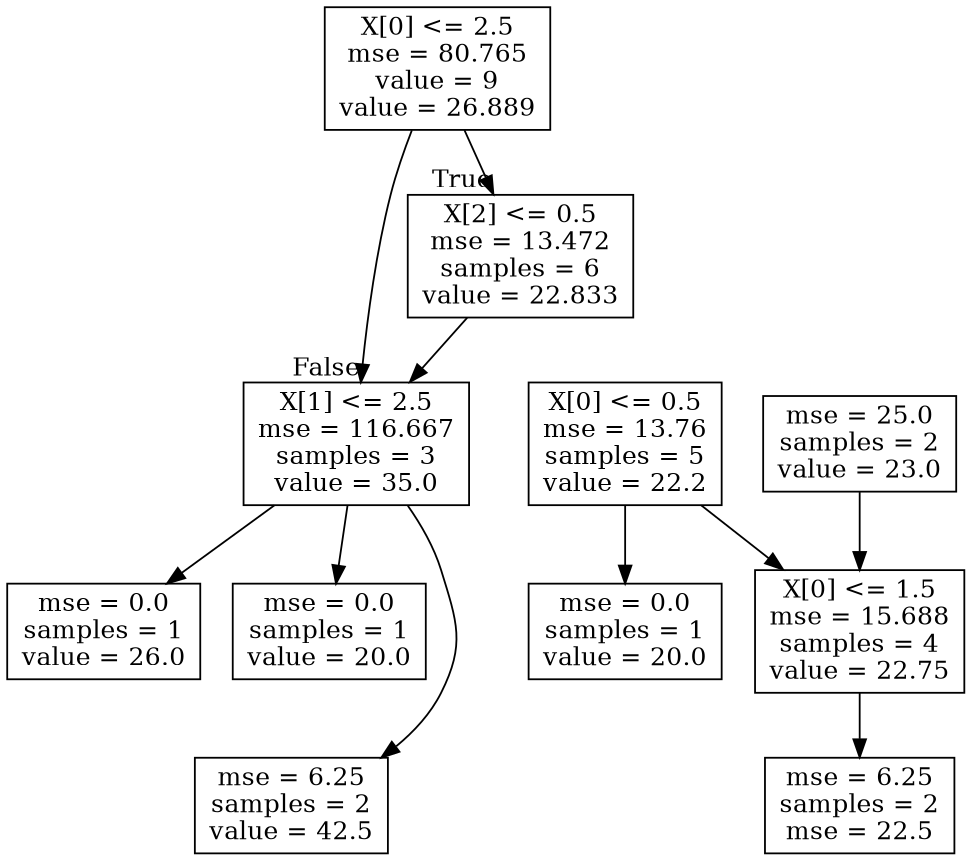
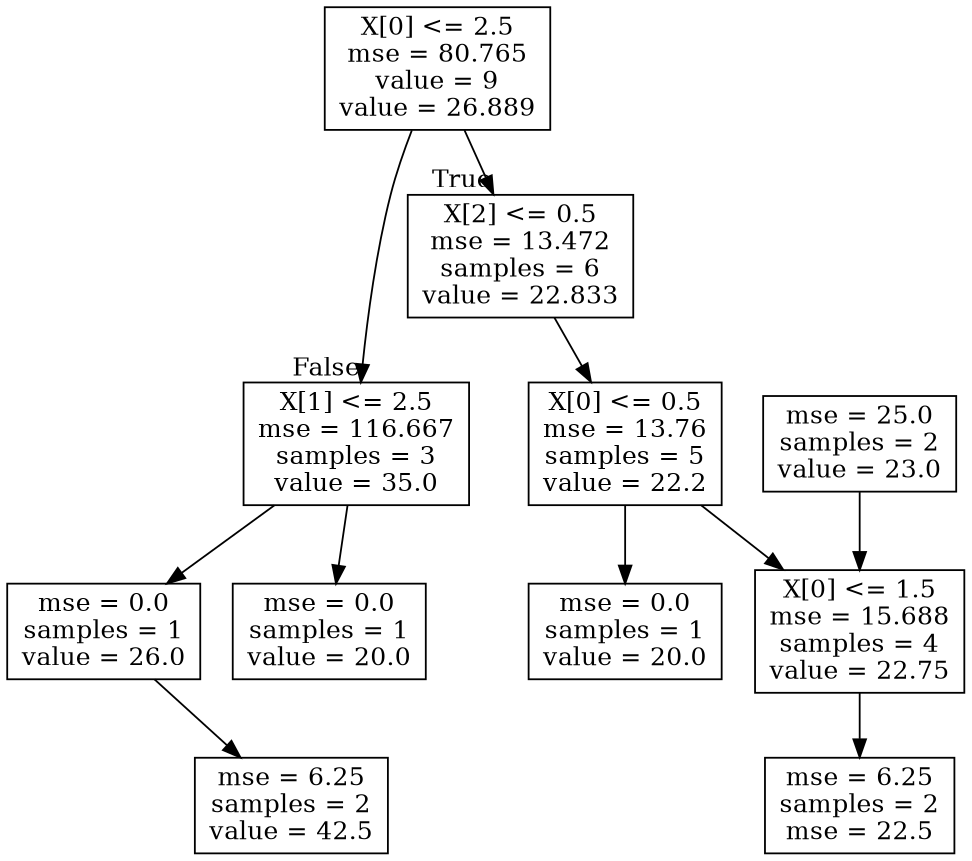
edge "X[2] <= 0.5 mse = 13.472 samples = 6 value = 22.833" -> "X[1] <= 2.5 mse = 116.667 samples = 3 value = 35.0": now "X[2] <= 0.5 mse = 13.472 samples = 6 value = 22.833" -> "X[0] <= 0.5 mse = 13.76 samples = 5 value = 22.2"
edge "X[1] <= 2.5 mse = 116.667 samples = 3 value = 35.0" -> "mse = 6.25 samples = 2 value = 42.5": now "mse = 0.0 samples = 1 value = 26.0" -> "mse = 6.25 samples = 2 value = 42.5"
